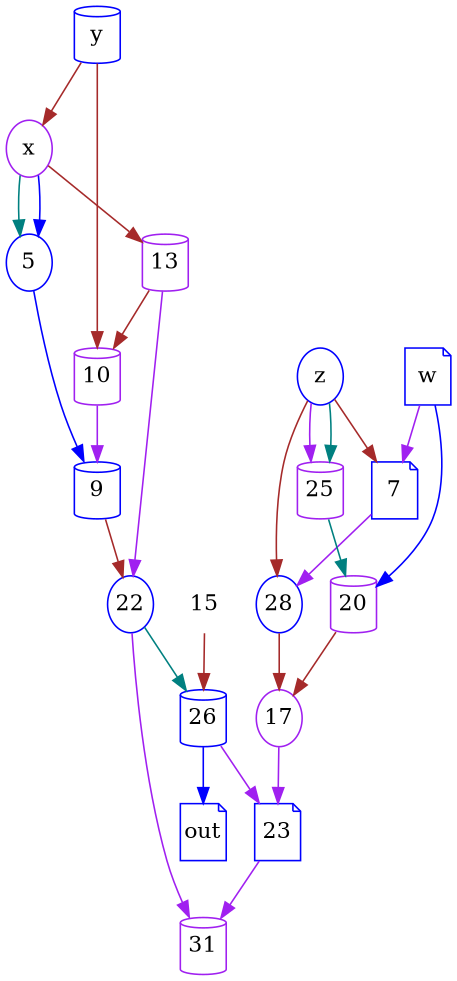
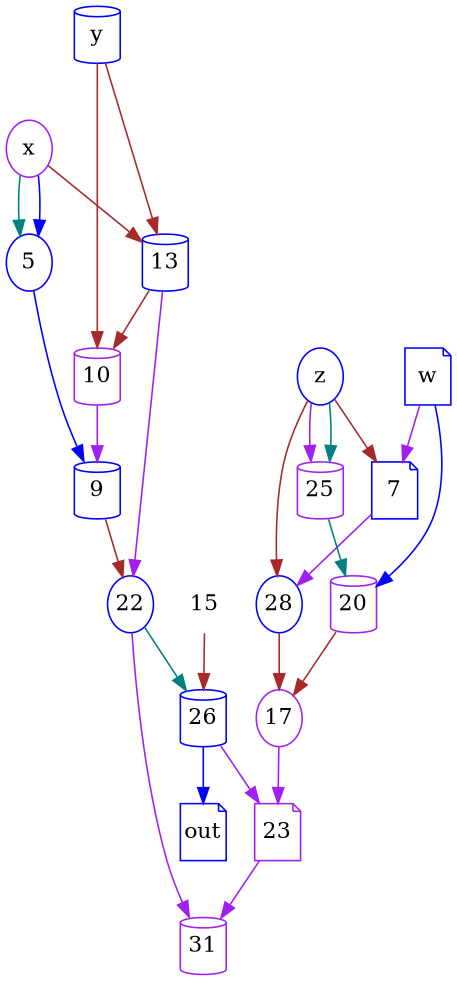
edge "y" -> "x": now "y" -> "13"
node "13": color purple -> blue
node "23": color blue -> purple
